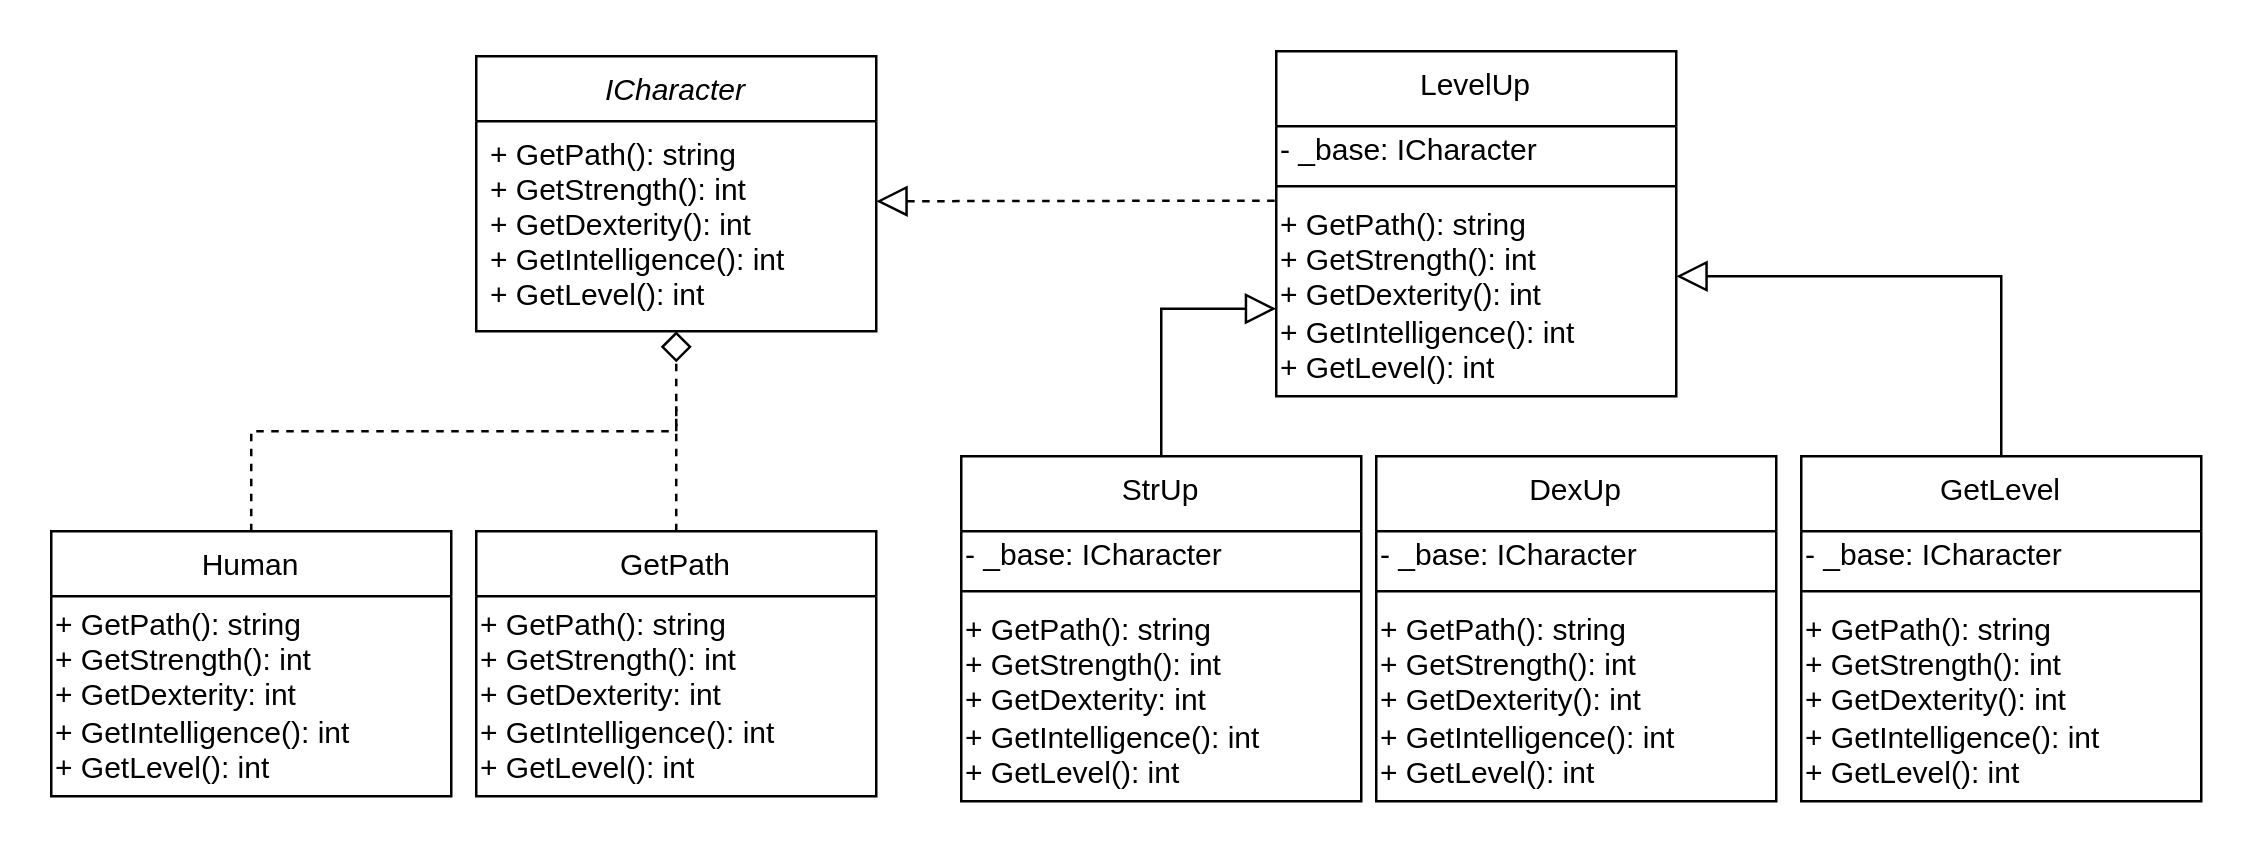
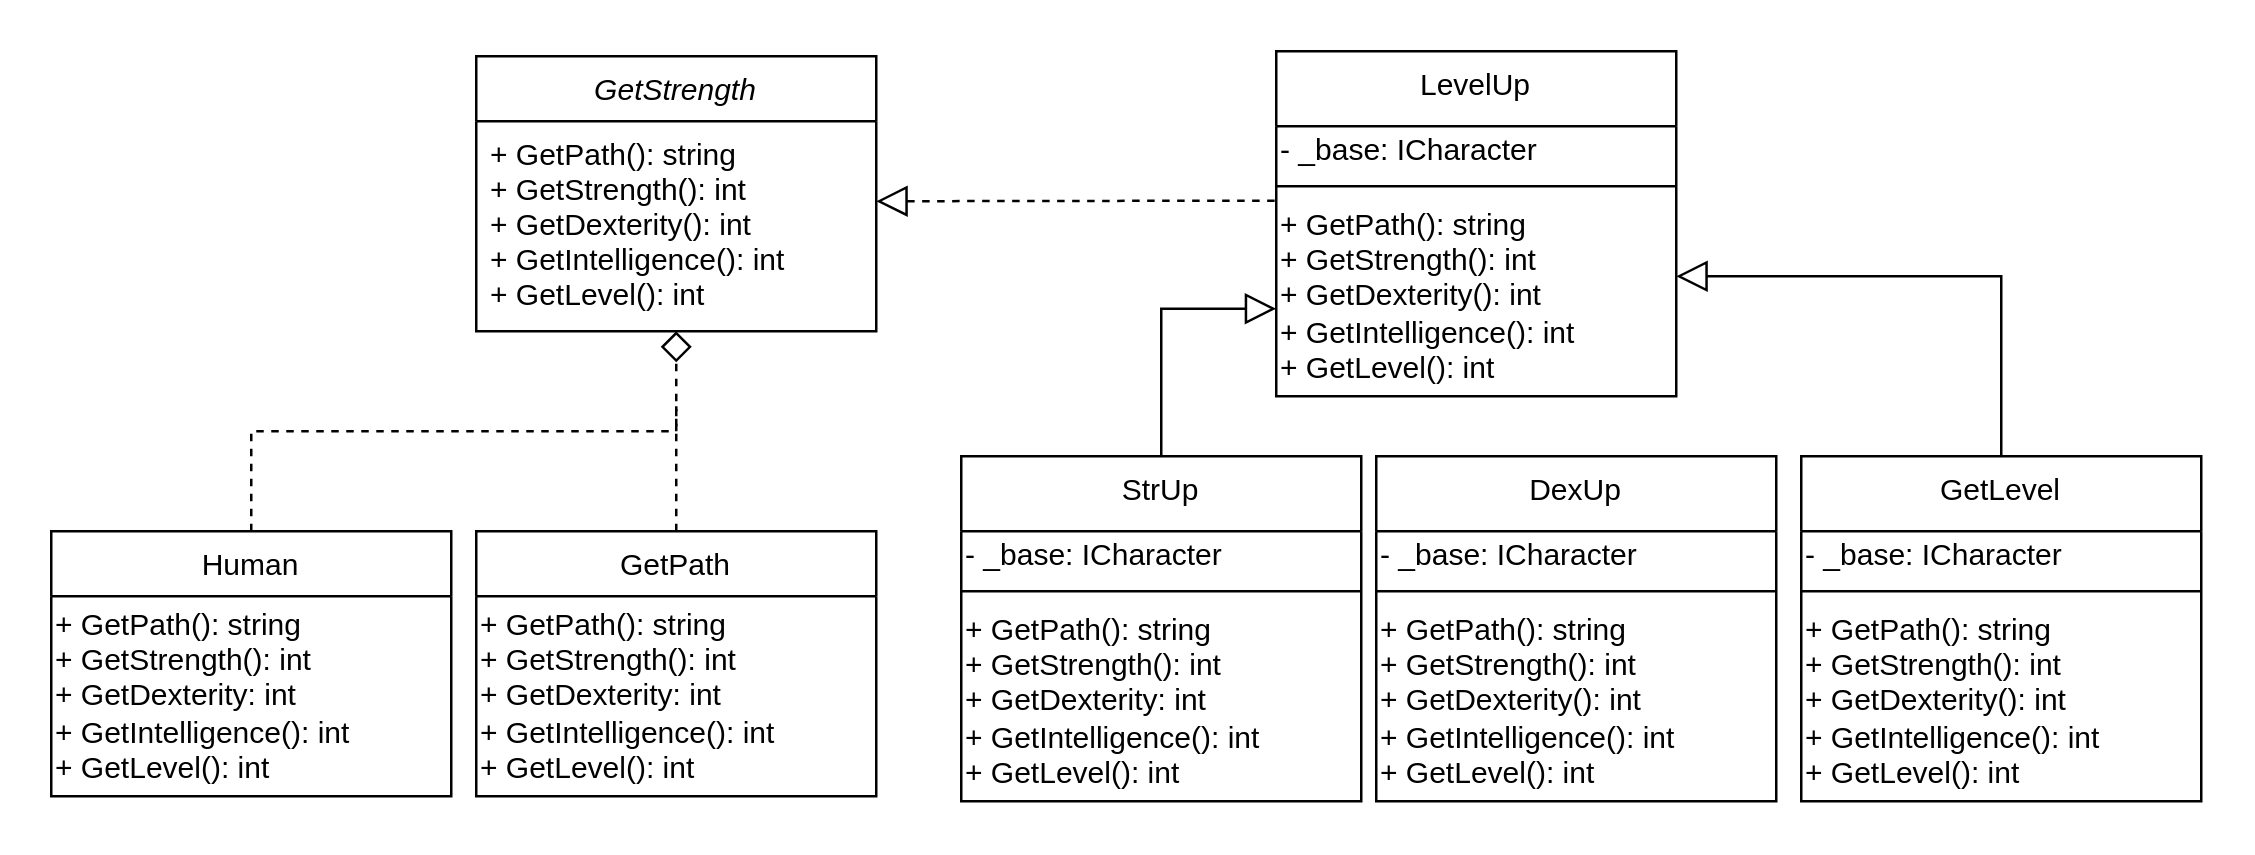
node "ICharacter": label "ICharacter" -> "GetStrength"
